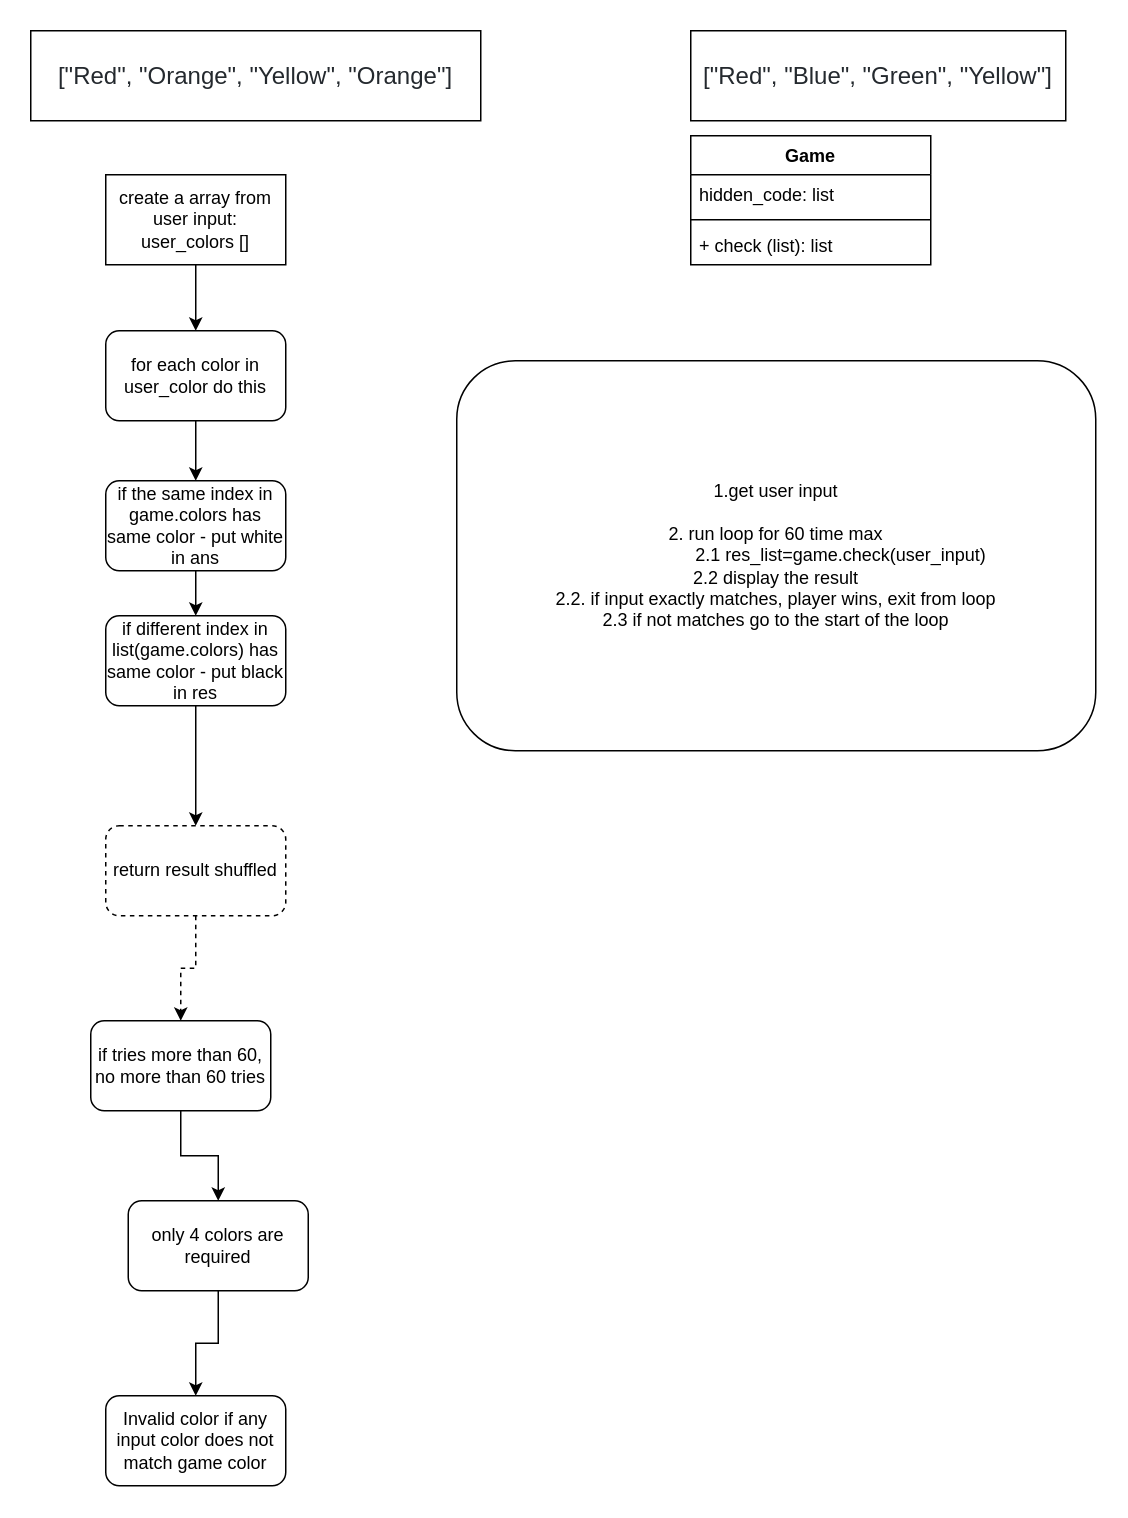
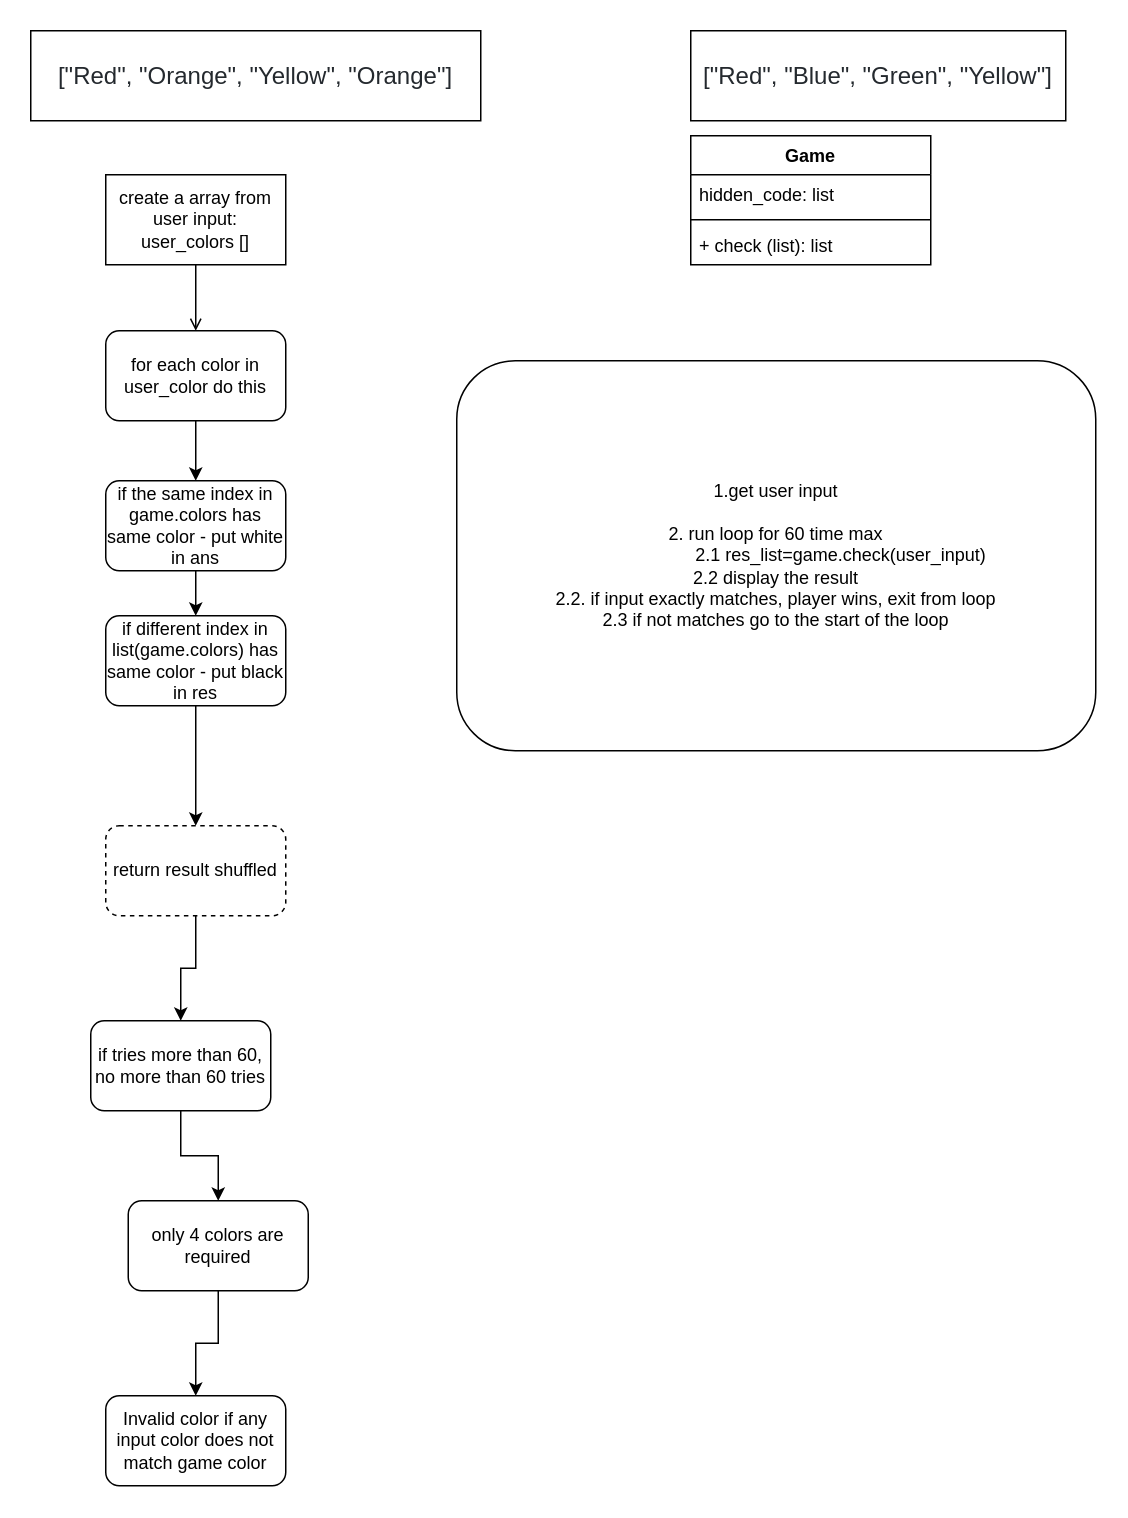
edge "create a array from user input: user_colors []" -> "for each color in user_color do this": arrowhead classic -> open
edge "return result shuffled" -> "if tries more than 60, no more than 60 tries": style dashed -> solid
